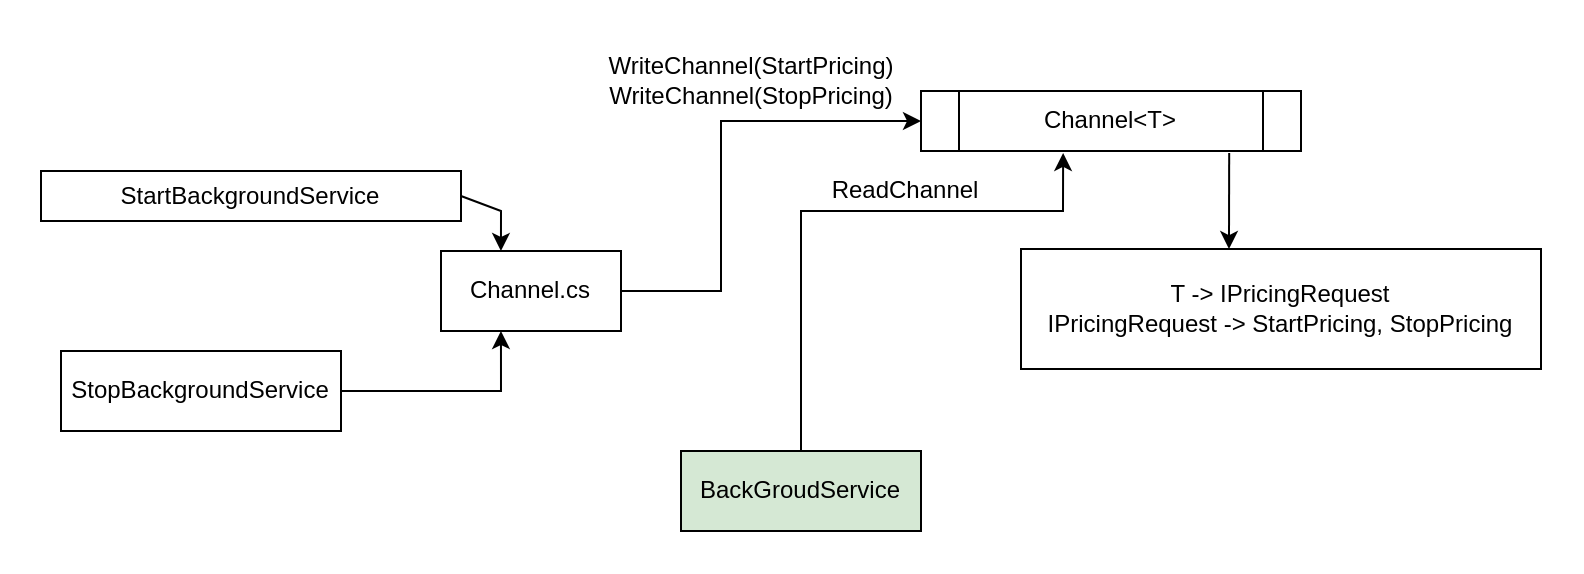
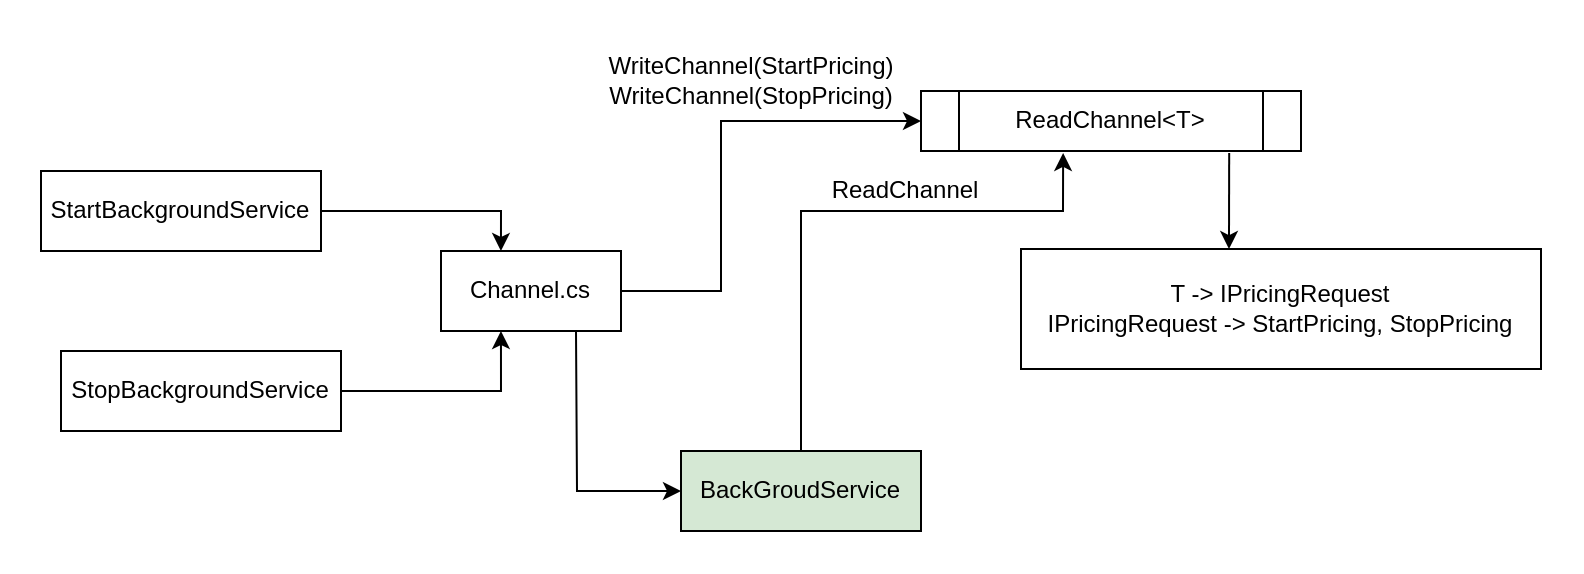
node "Channel<T>": label "Channel<T>" -> "ReadChannel<T>"
node "StartBackgroundService": size 420x50 -> 280x80
edge "Channel.cs" -> "BackGroudService": added
